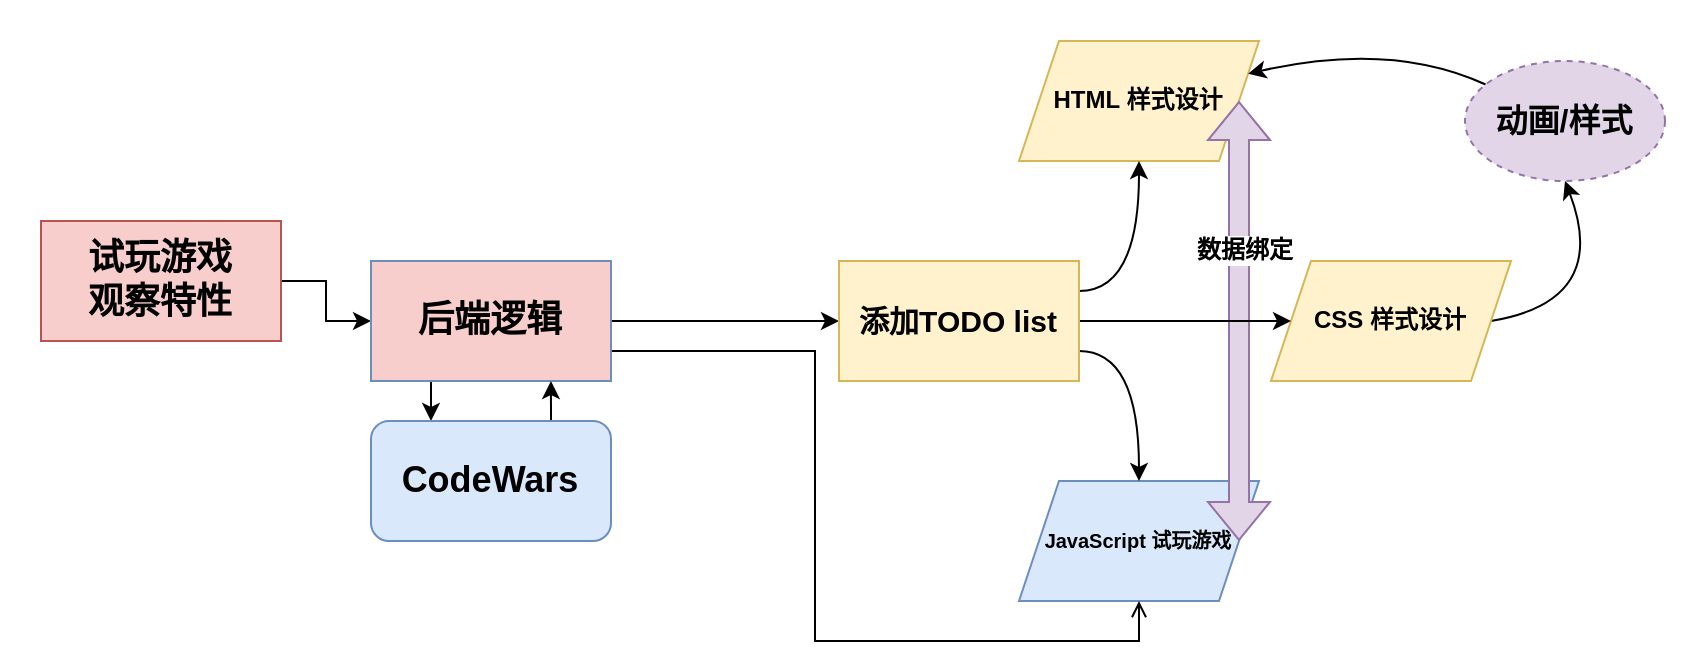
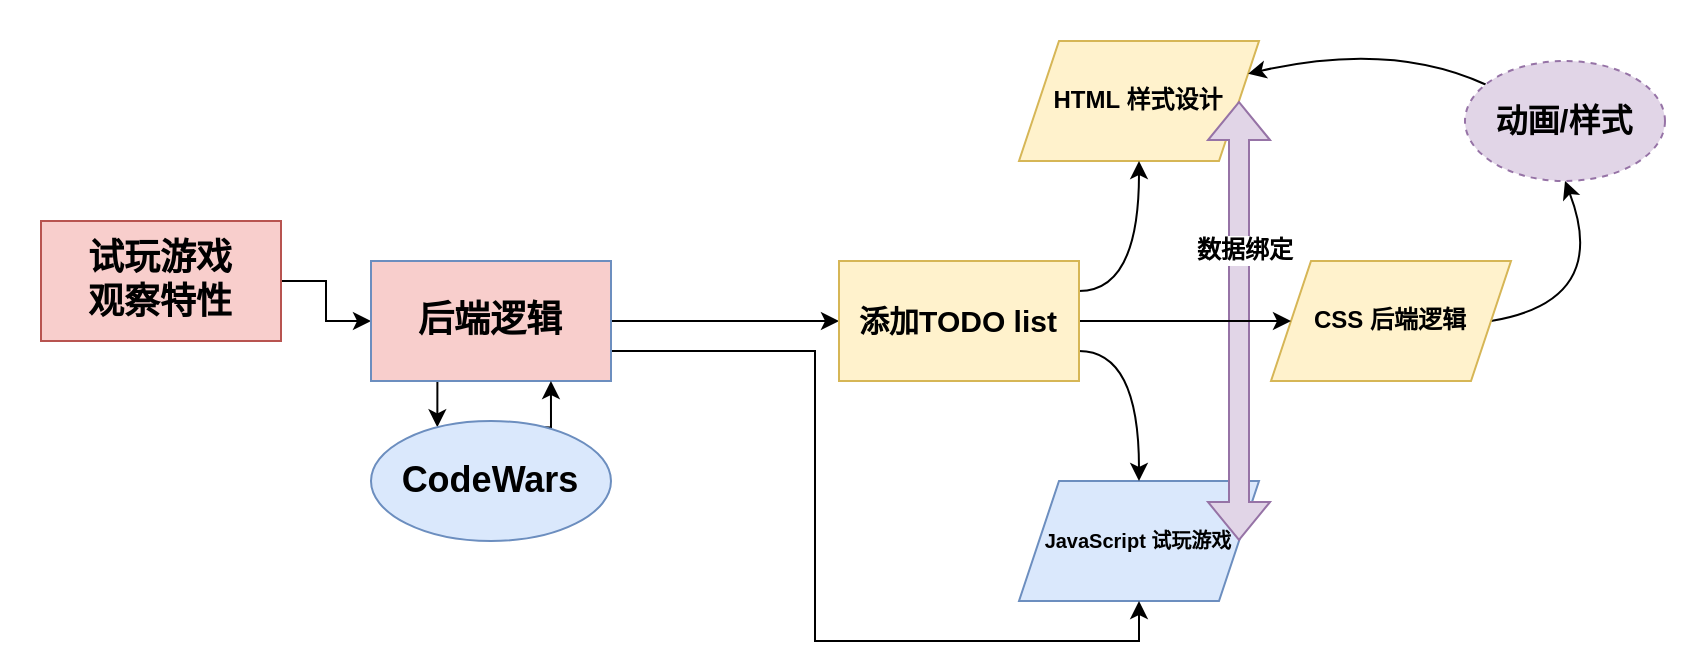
node "CSS 样式设计": label "CSS 样式设计" -> "CSS 后端逻辑"
node "CodeWars": shape rounded rectangle -> ellipse
edge "后端逻辑" -> "JavaScript 试玩游戏": arrowhead open -> classic
